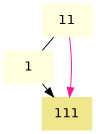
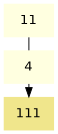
edge "11" -> "111": removed
node "1": label "1" -> "4"
